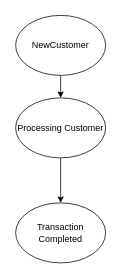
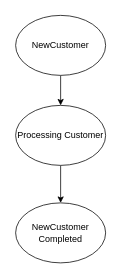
node "Processing Customer": moved (60, 128) -> (60, 135)
node "Transaction Completed": label "Transaction Completed" -> "NewCustomer Completed"
